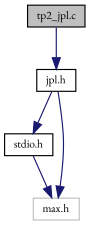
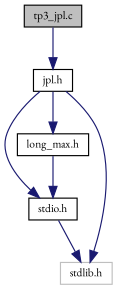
node "tp2_jpl.c": label "tp2_jpl.c" -> "tp3_jpl.c"
node "long_max.h": added
node "max.h": label "max.h" -> "stdlib.h"
